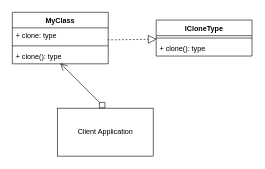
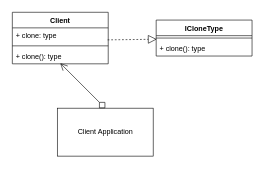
node "MyClass": label "MyClass" -> "Client"
